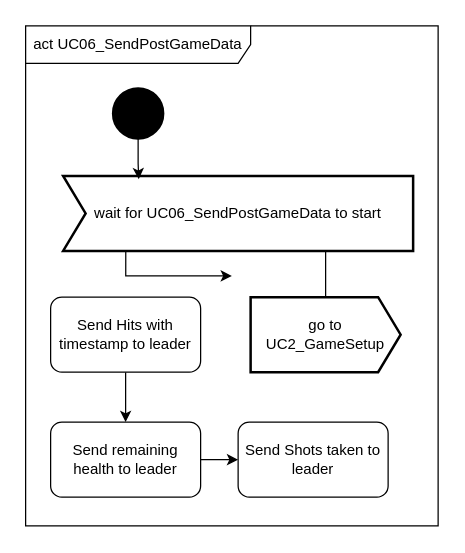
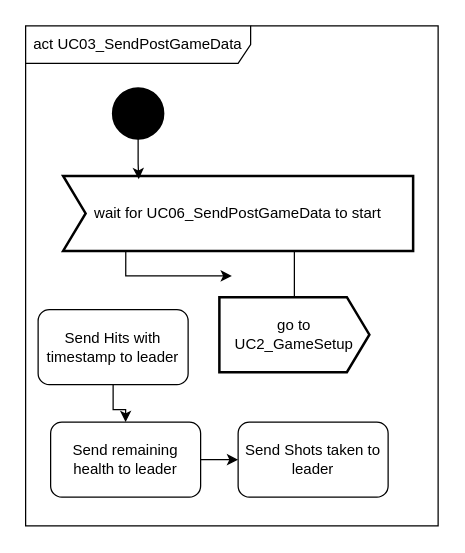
node "act UC06_SendPostGameData": label "act UC06_SendPostGameData" -> "act UC03_SendPostGameData"
node "Send Hits with timestamp to leader": moved (126, 334) -> (113, 347)
node "go to UC2_GameSetup": moved (326, 334) -> (294, 334)
